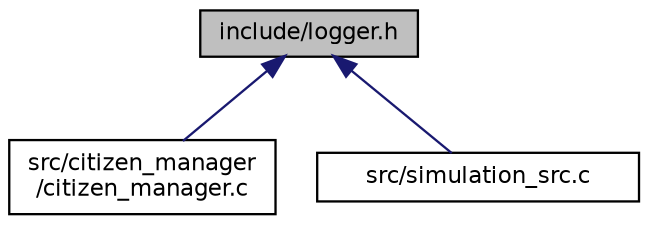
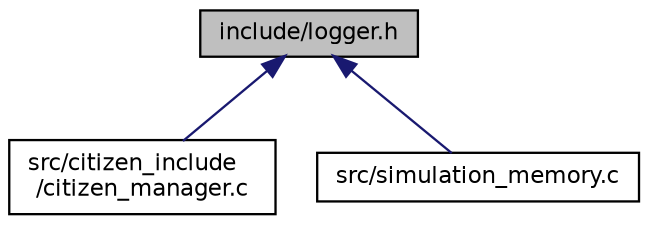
node "src/citizen_manager /citizen_manager.c": label "src/citizen_manager /citizen_manager.c" -> "src/citizen_include /citizen_manager.c"
node "src/simulation_src.c": label "src/simulation_src.c" -> "src/simulation_memory.c"
